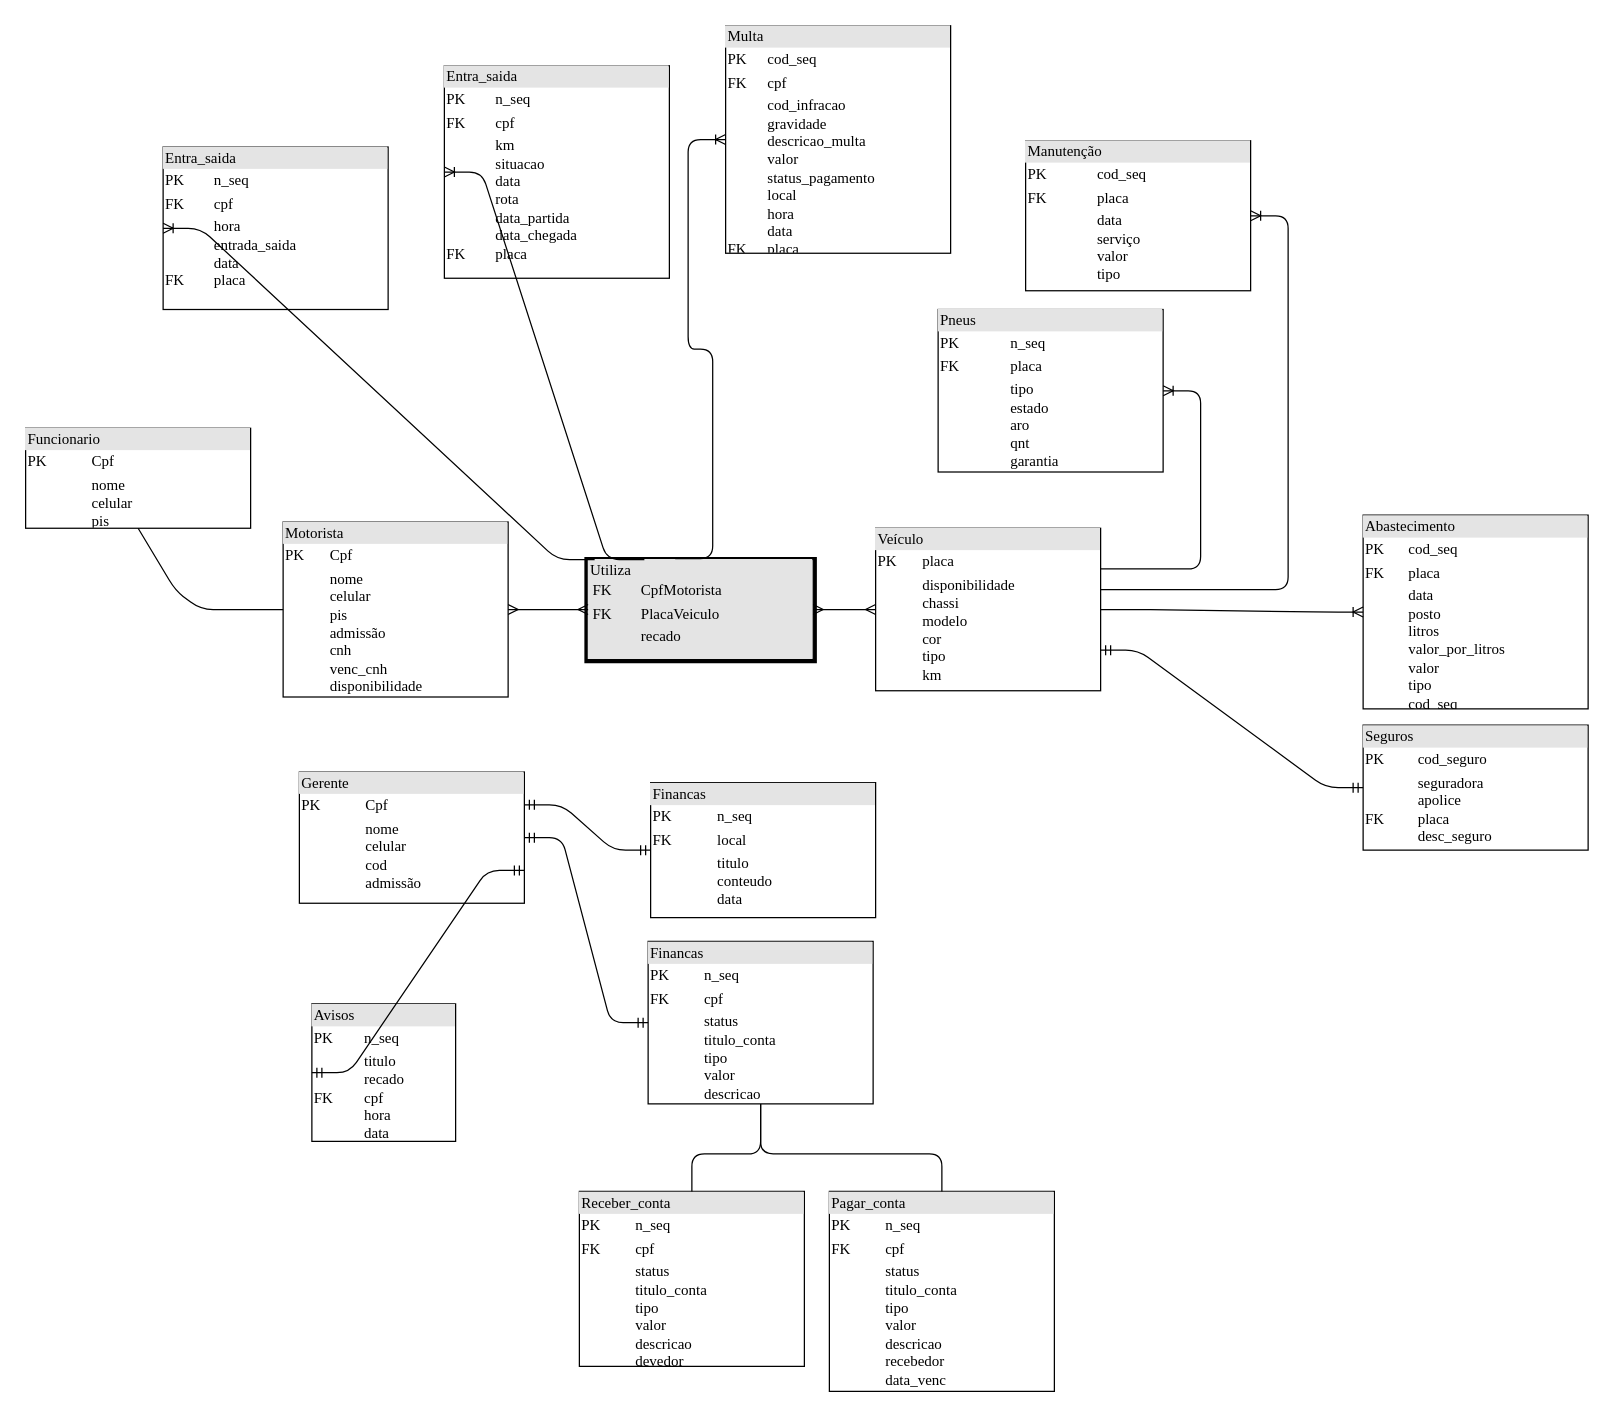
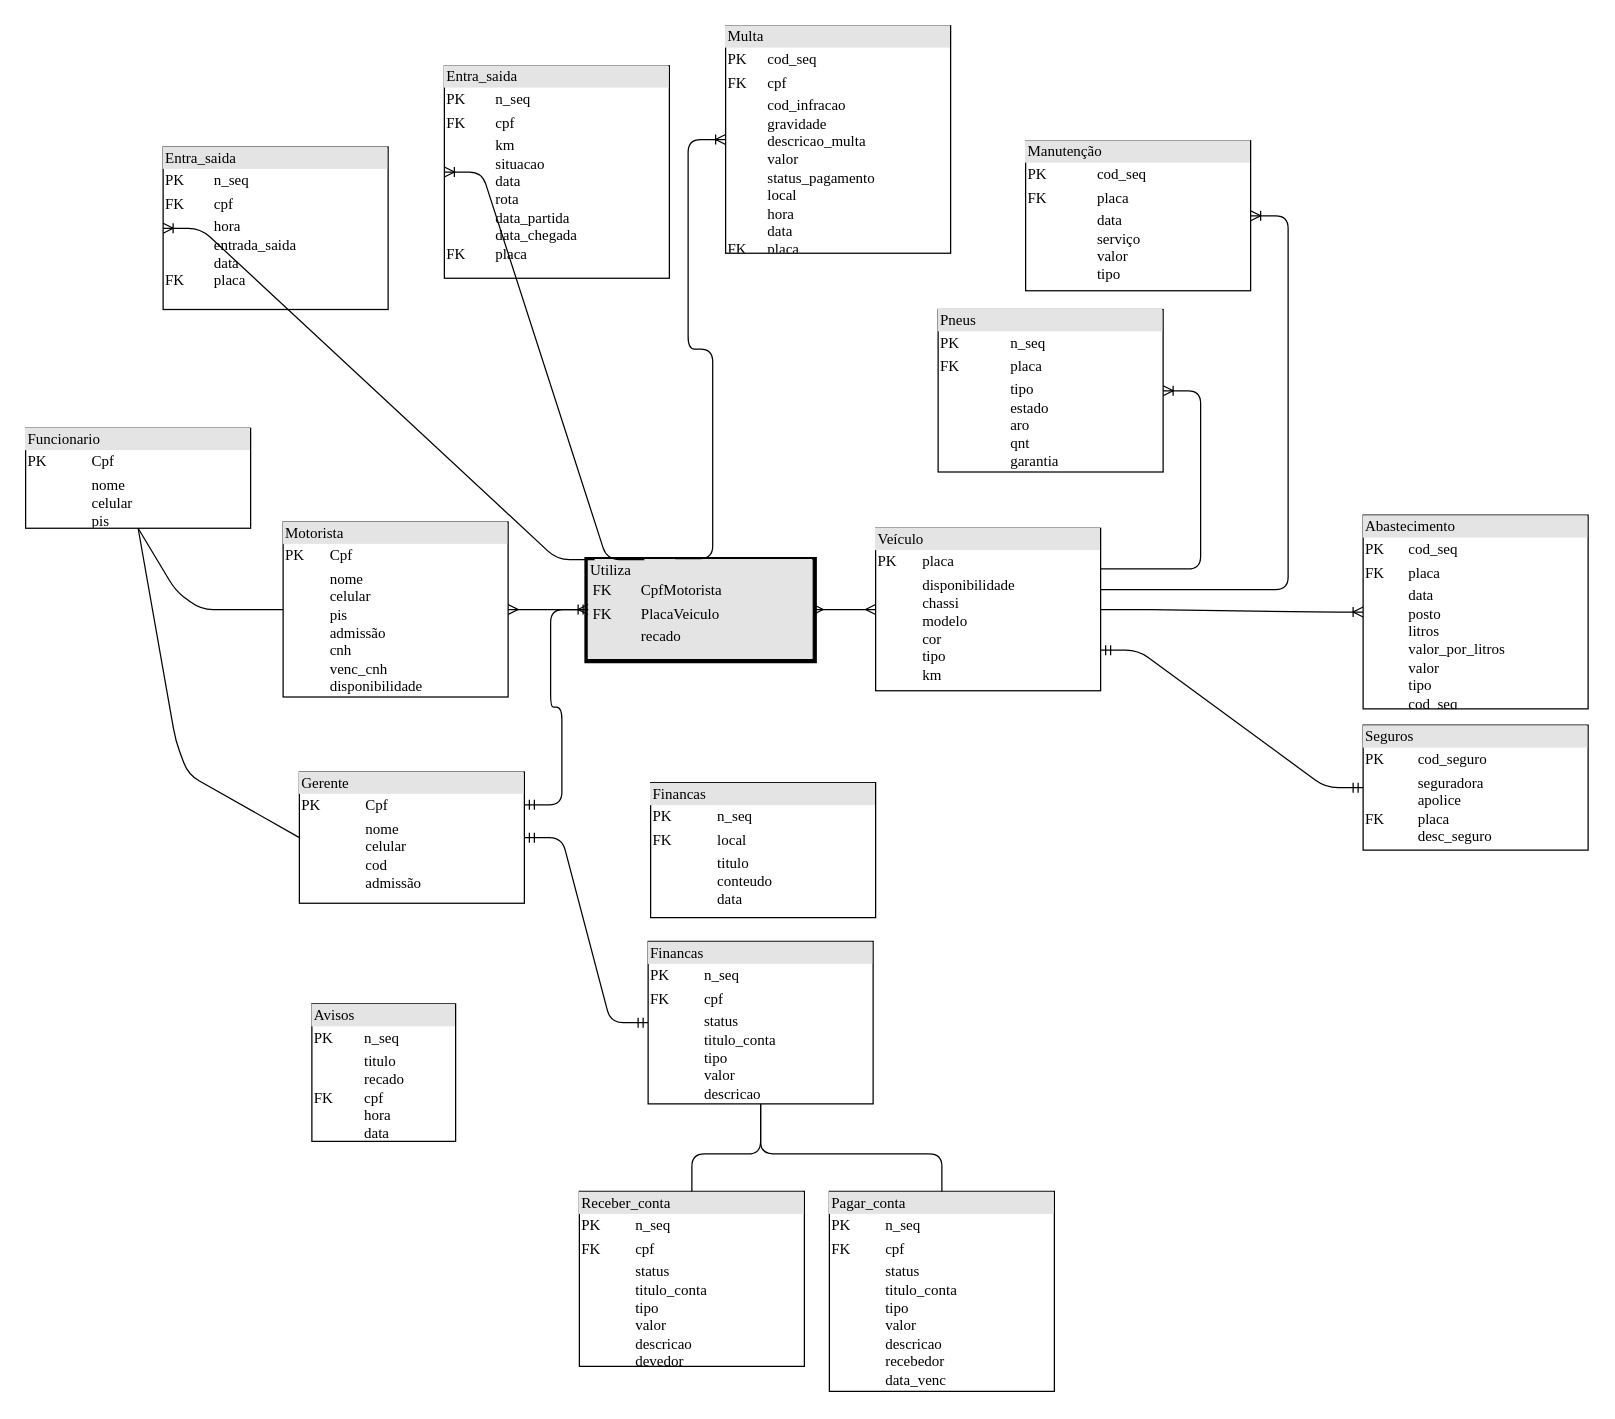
edge "Funcionario PK Cpf nome celular pis admissão" -- "Gerente PK Cpf nome celular cod admissão": added
edge "Gerente PK Cpf nome celular cod admissão" -- "Financas PK n_seq FK local titulo conteudo data": now "Gerente PK Cpf nome celular cod admissão" -- "UtilizaFK CpfMotorista FK PlacaVeiculo recado"
edge "Gerente PK Cpf nome celular cod admissão" -- "Avisos PK n_seq FK titulo recado cpf hora data": removed
